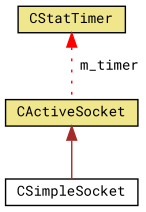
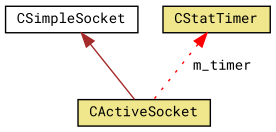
edge "CSimpleSocket" -> "CActiveSocket": reversed
